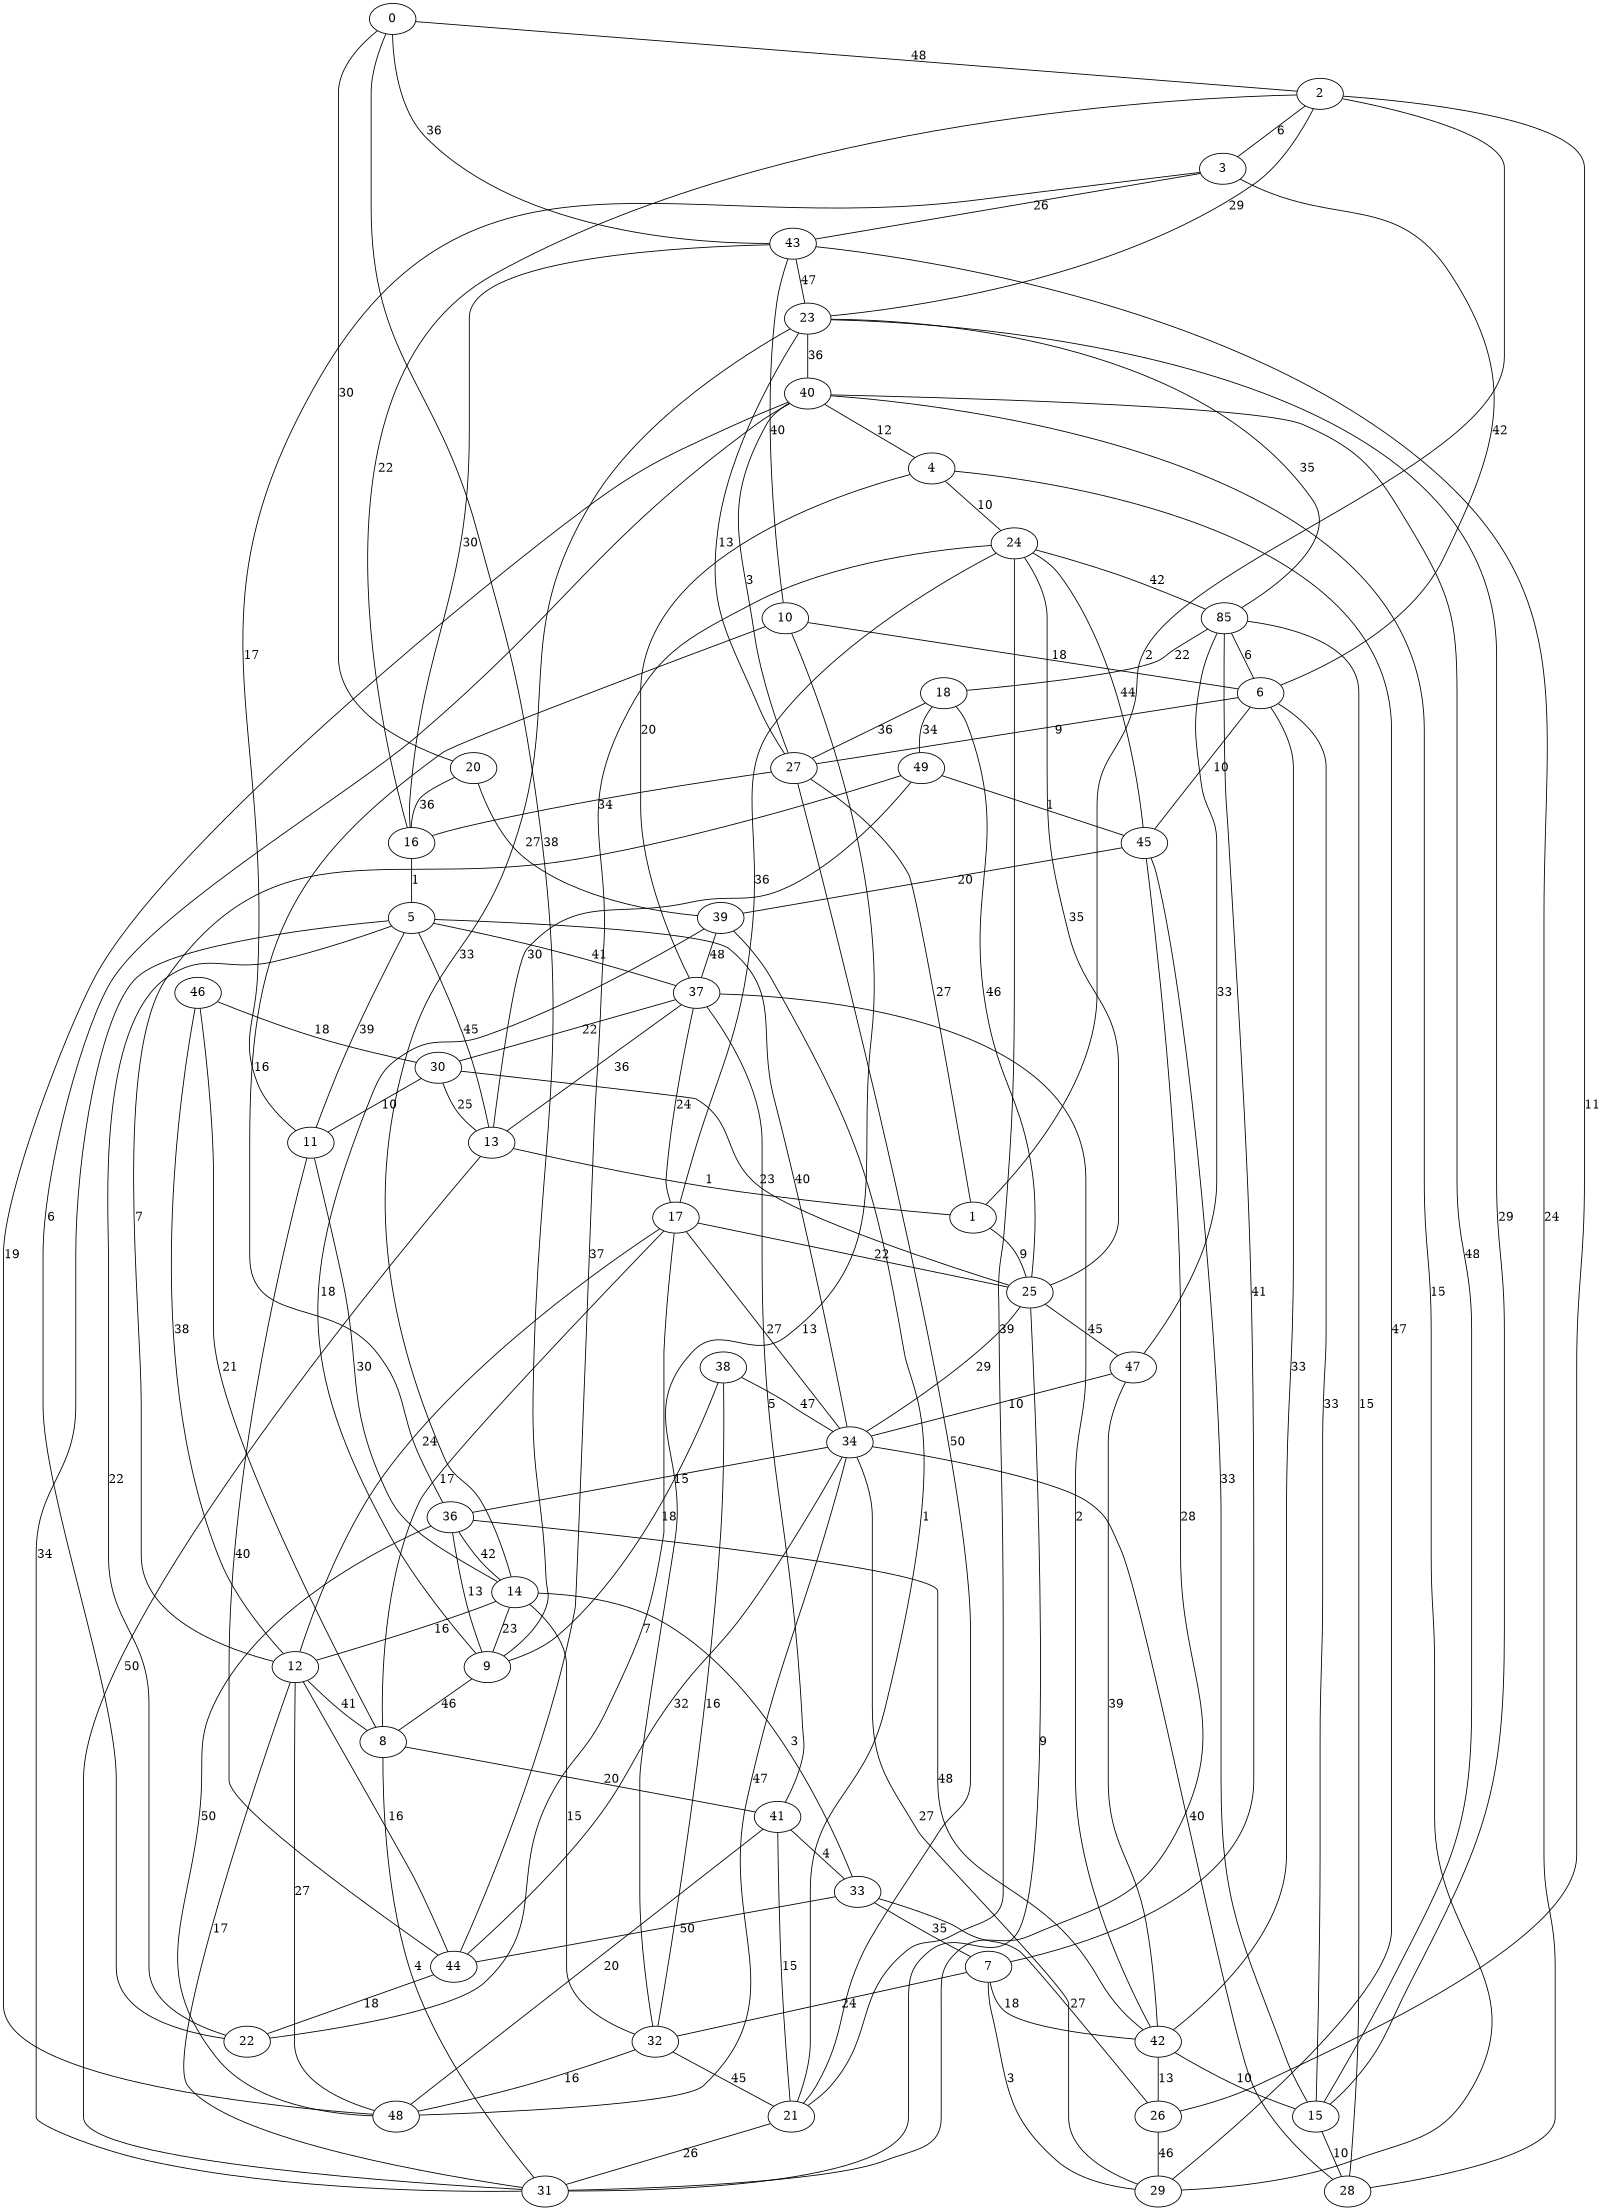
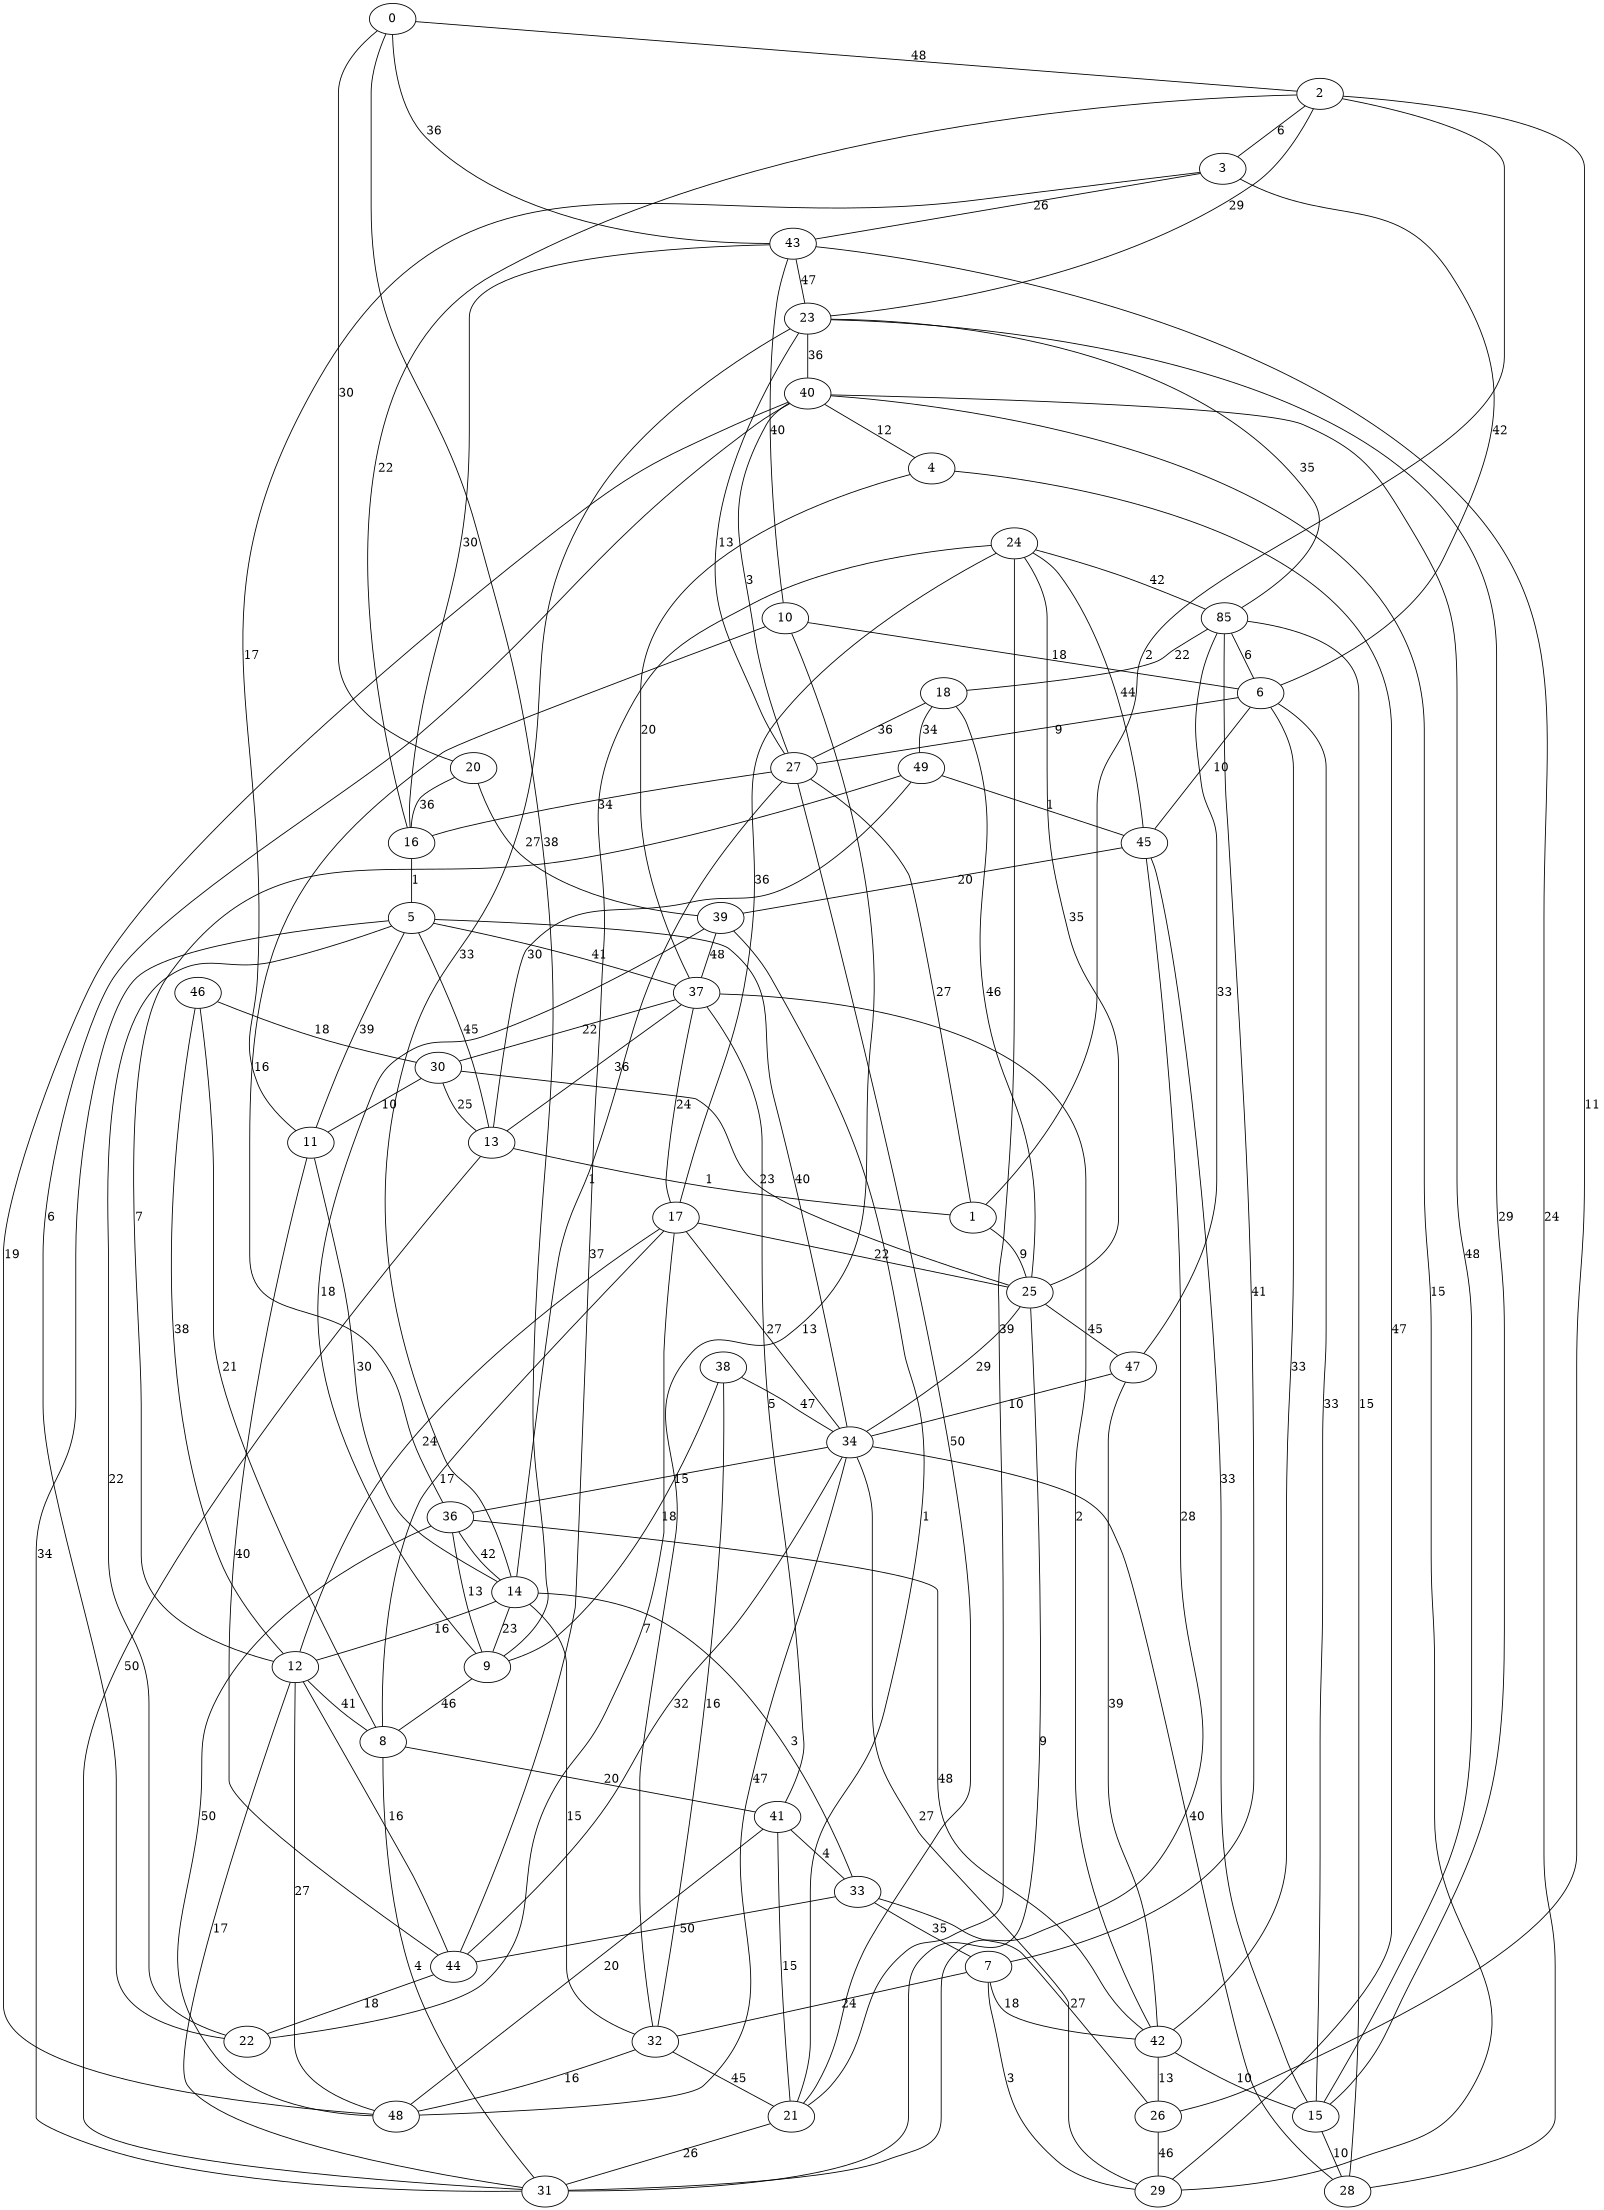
edge "4" -- "24": removed, label "10"
edge "27" -- "14": added, label "1"
